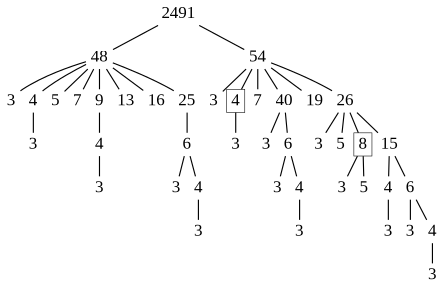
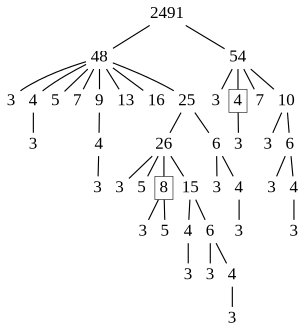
edge "54" -- "26": now "25" -- "26"
node "40": label "40" -> "10"
node "19": removed
